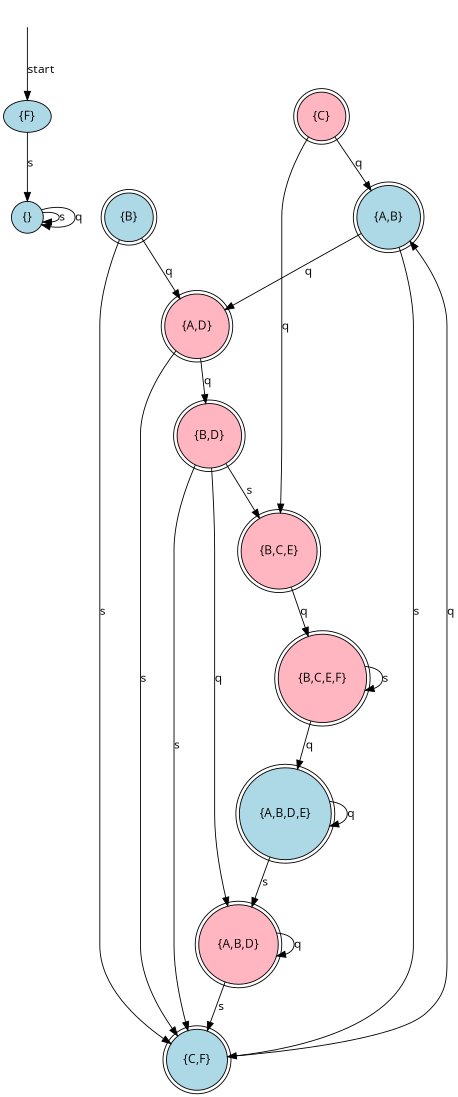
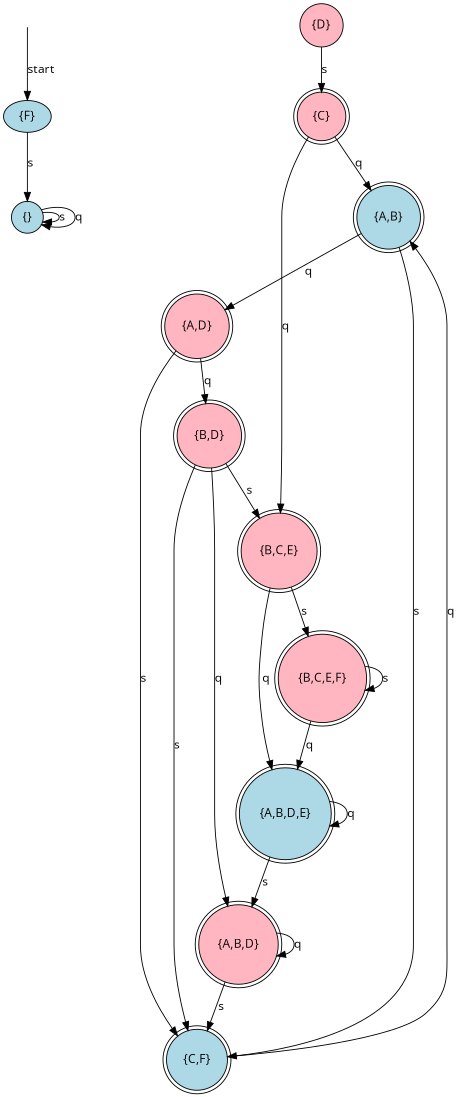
node "{D}": added
node "{B}": removed
edge "{B,C,E}" -> "{B,C,E,F}": label "q" -> "s"
edge "{B,C,E}" -> "{A,B,D,E}": added, label "q"
